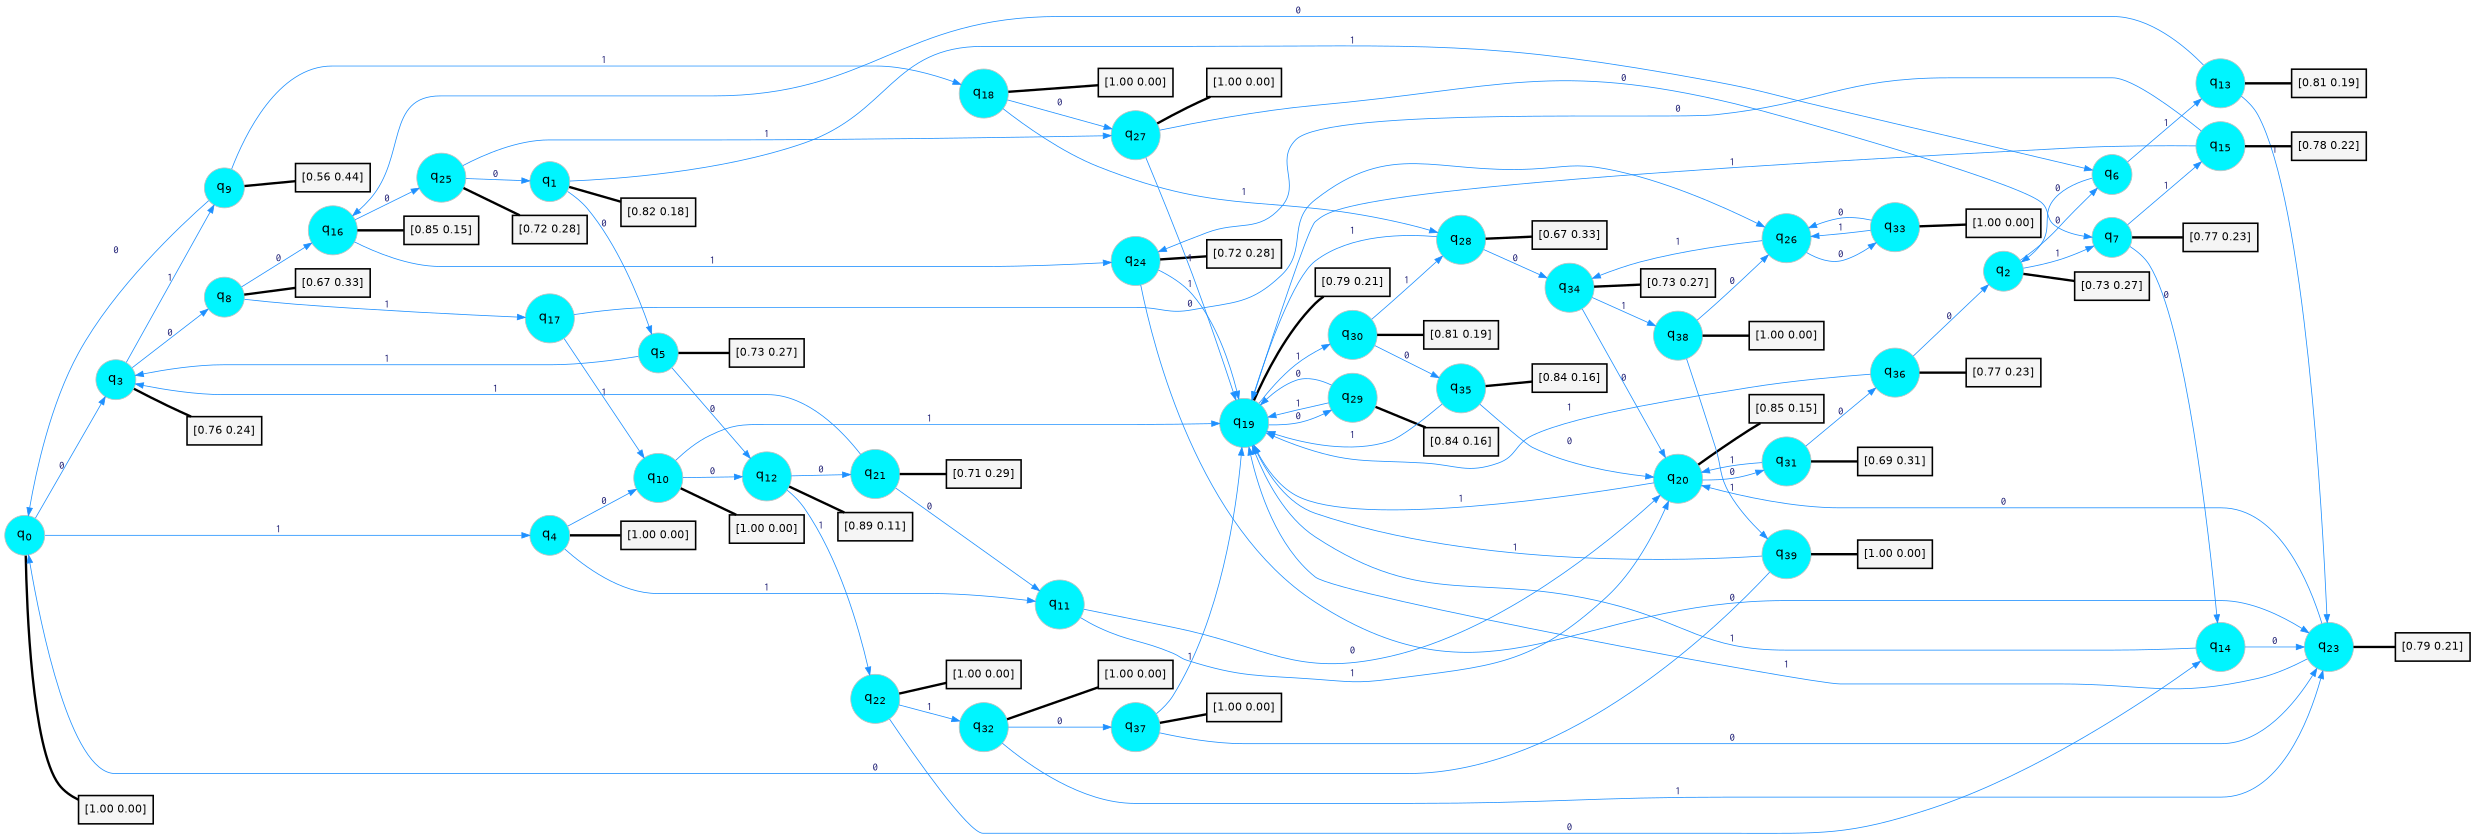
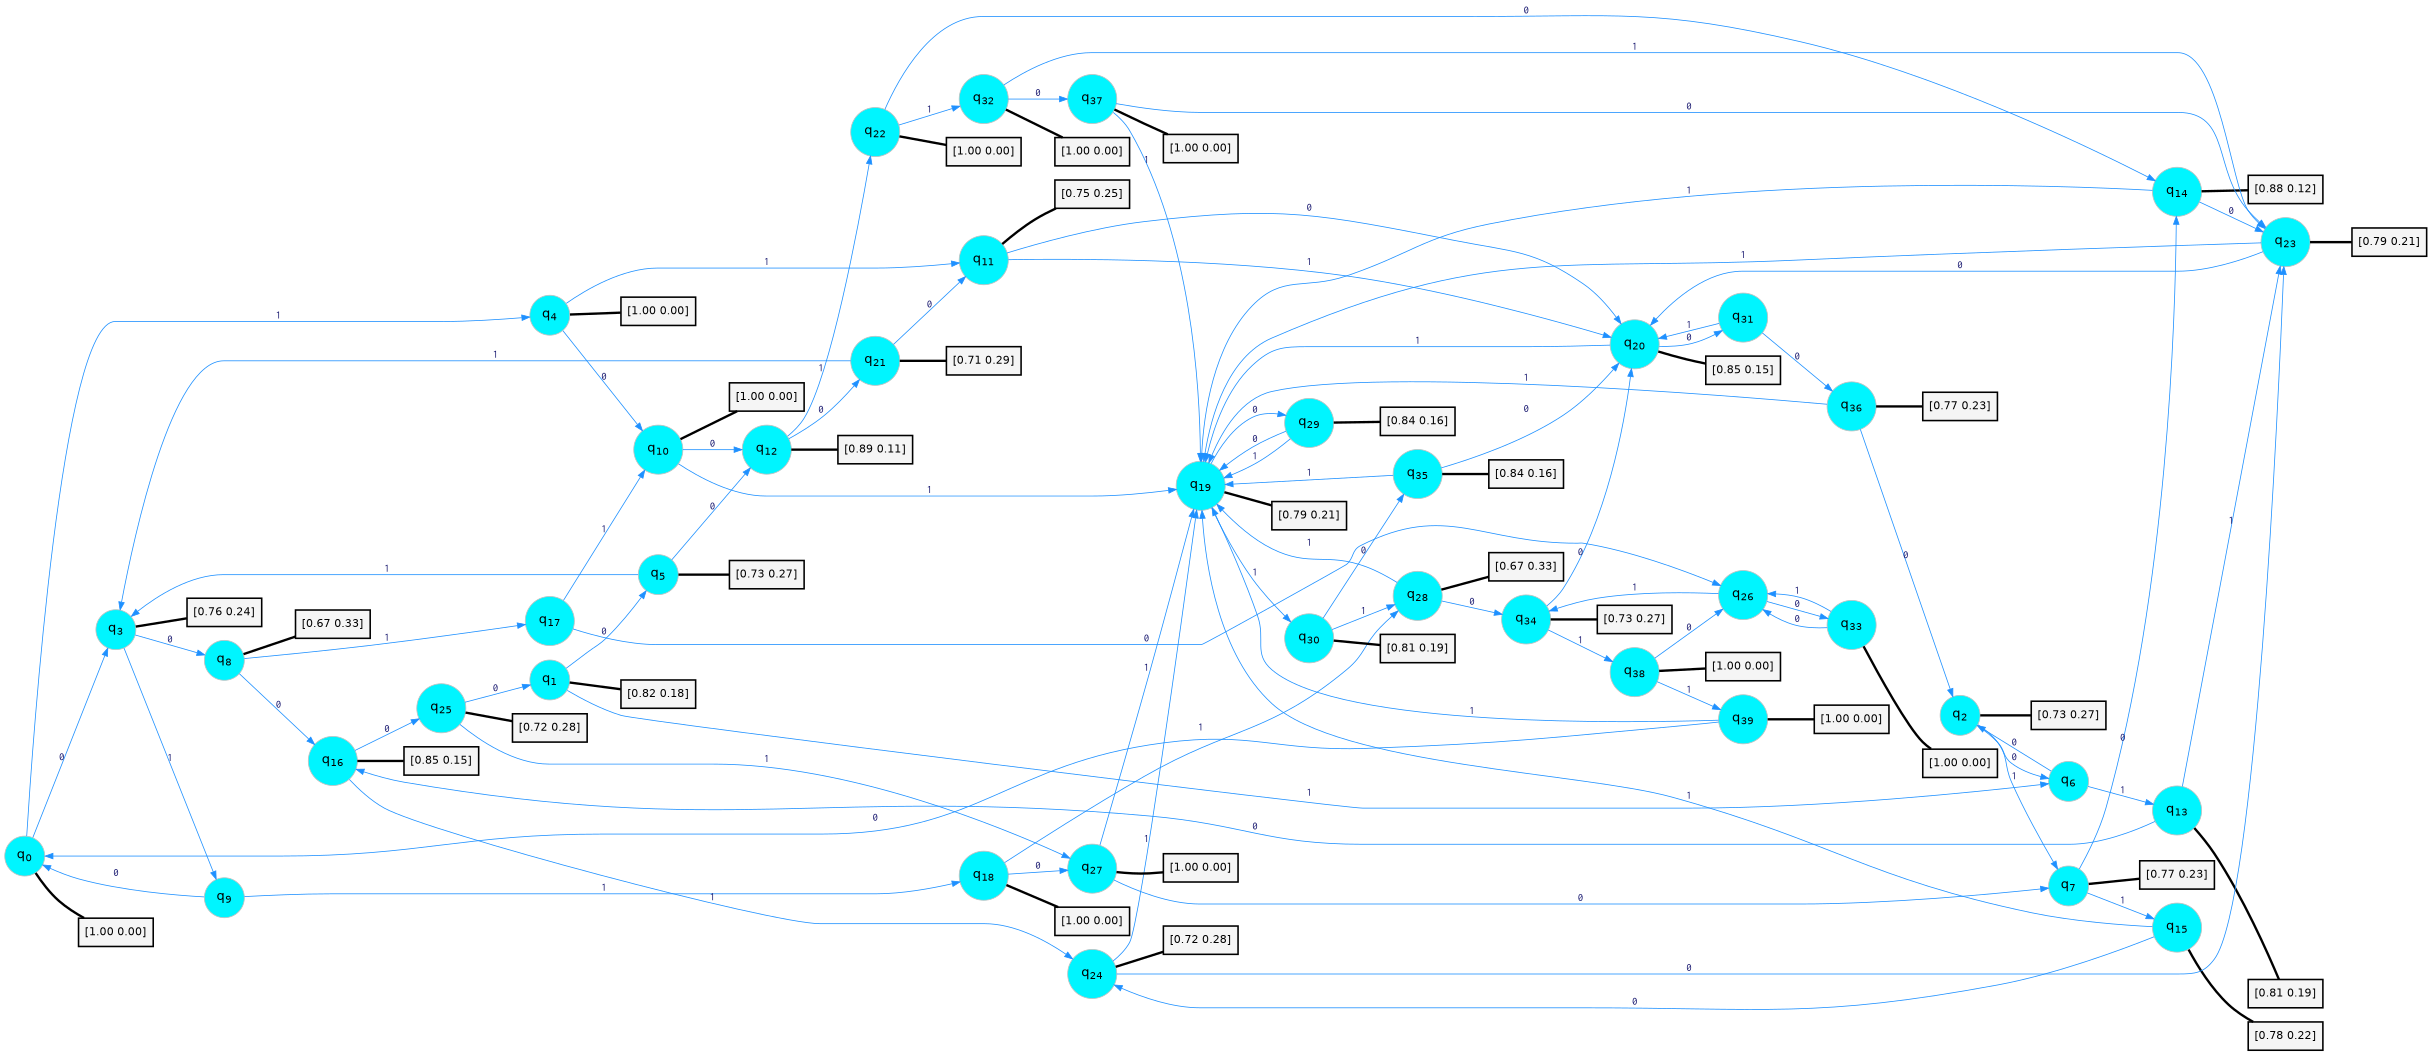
node "[0.56 0.44]": removed
node "[0.88 0.12]": added
node "[0.75 0.25]": added
node "[0.69 0.31]": removed
